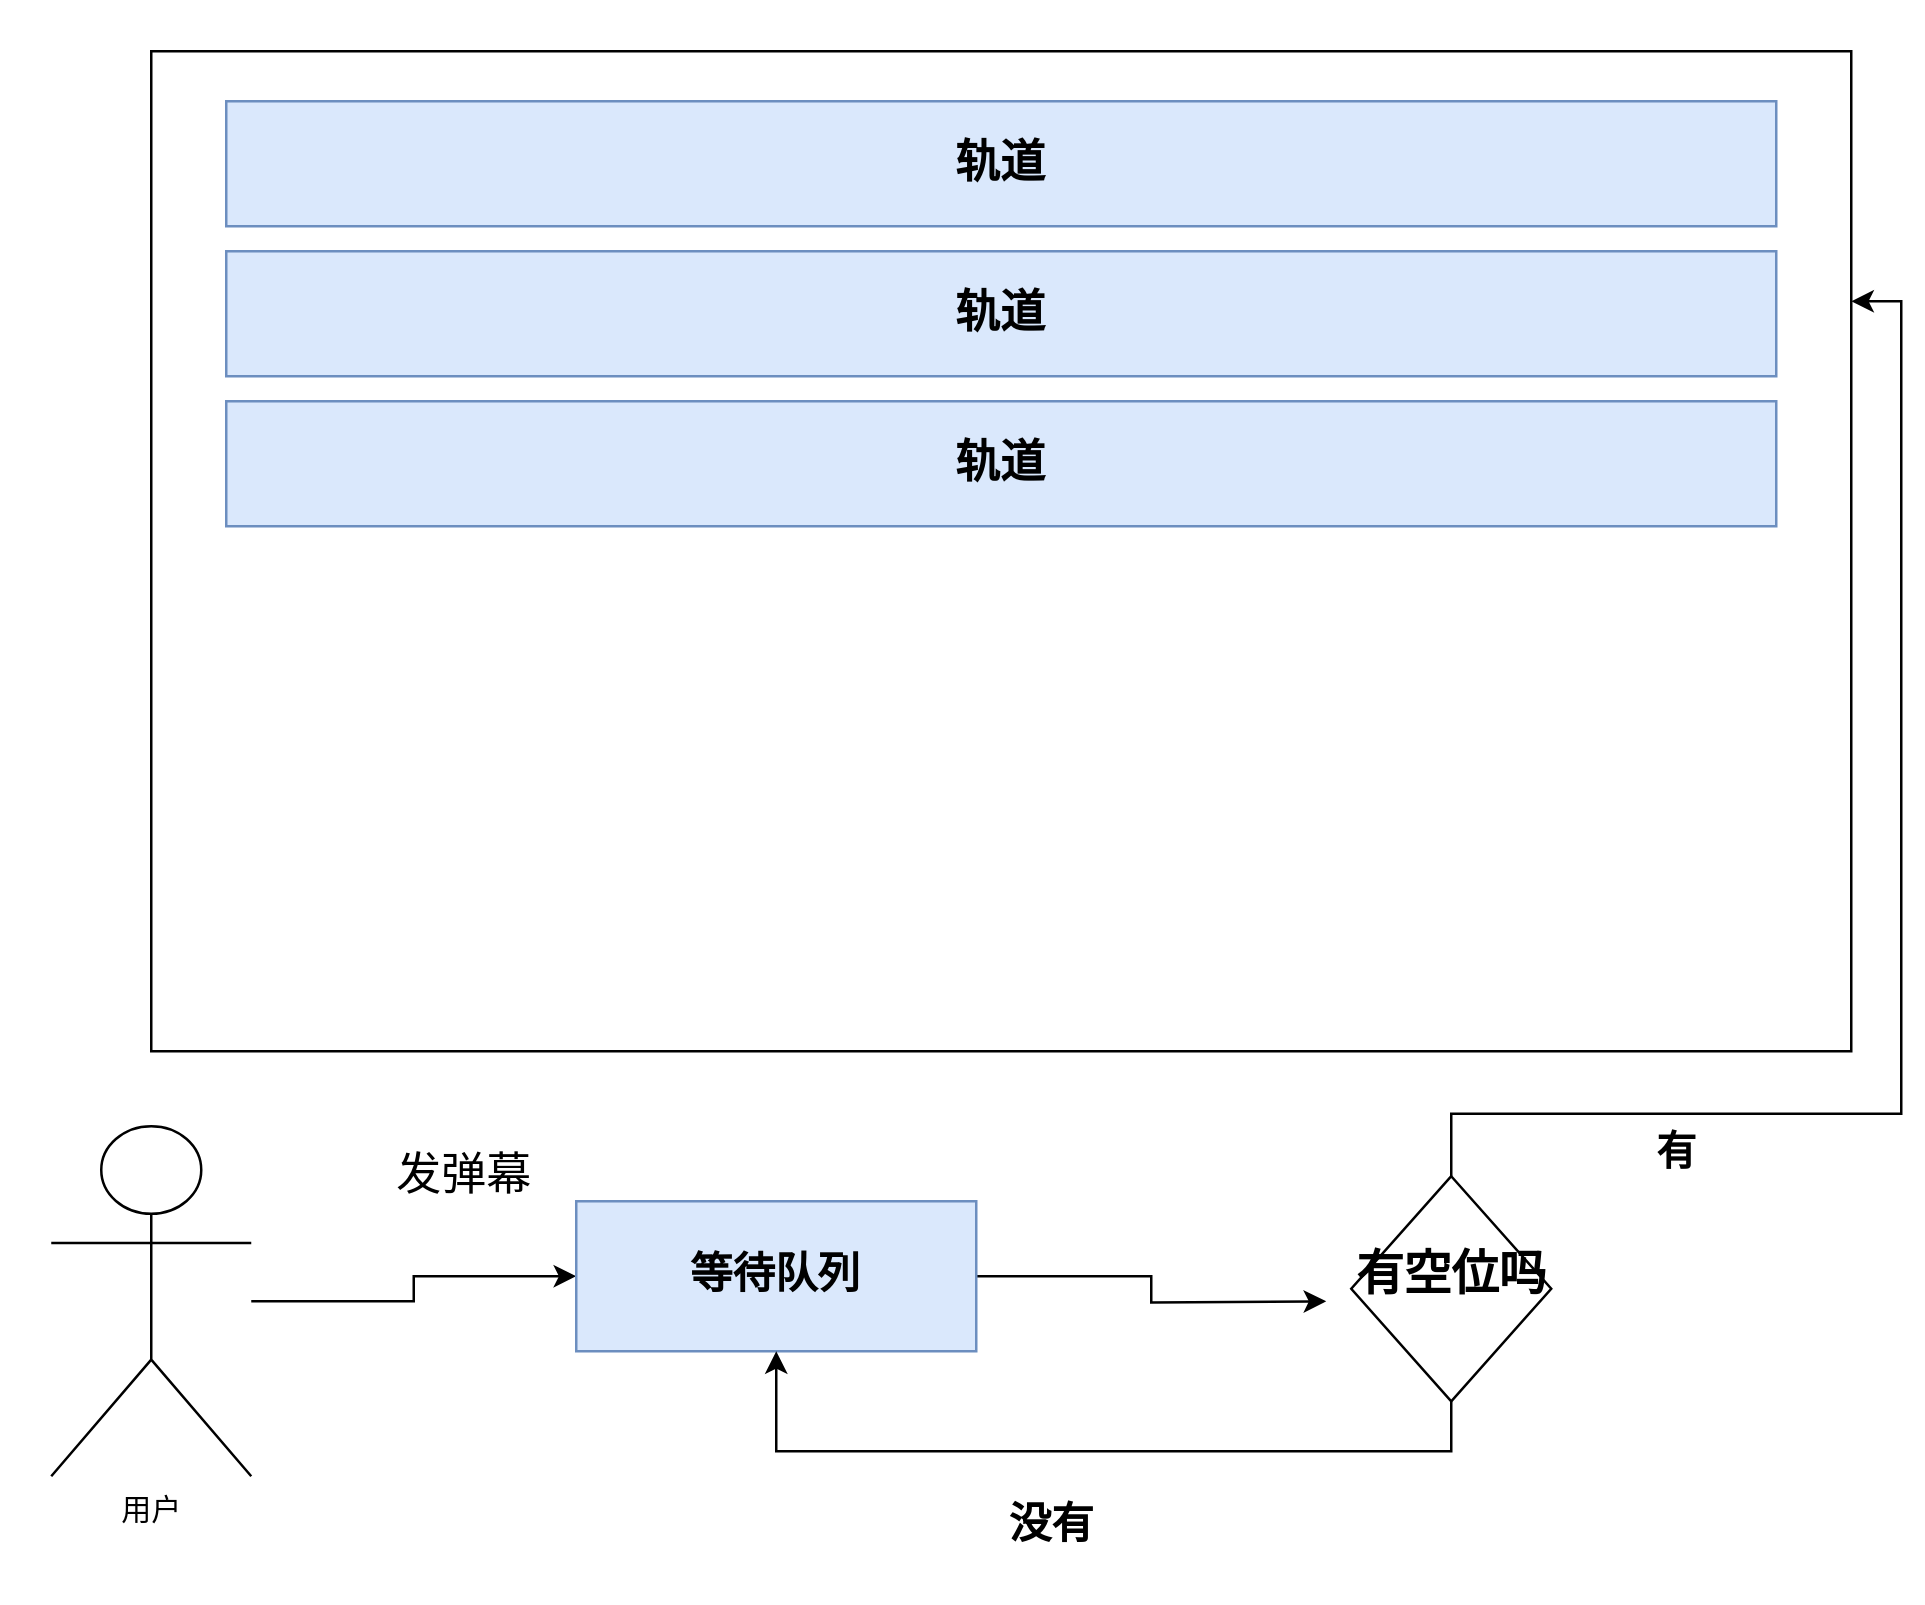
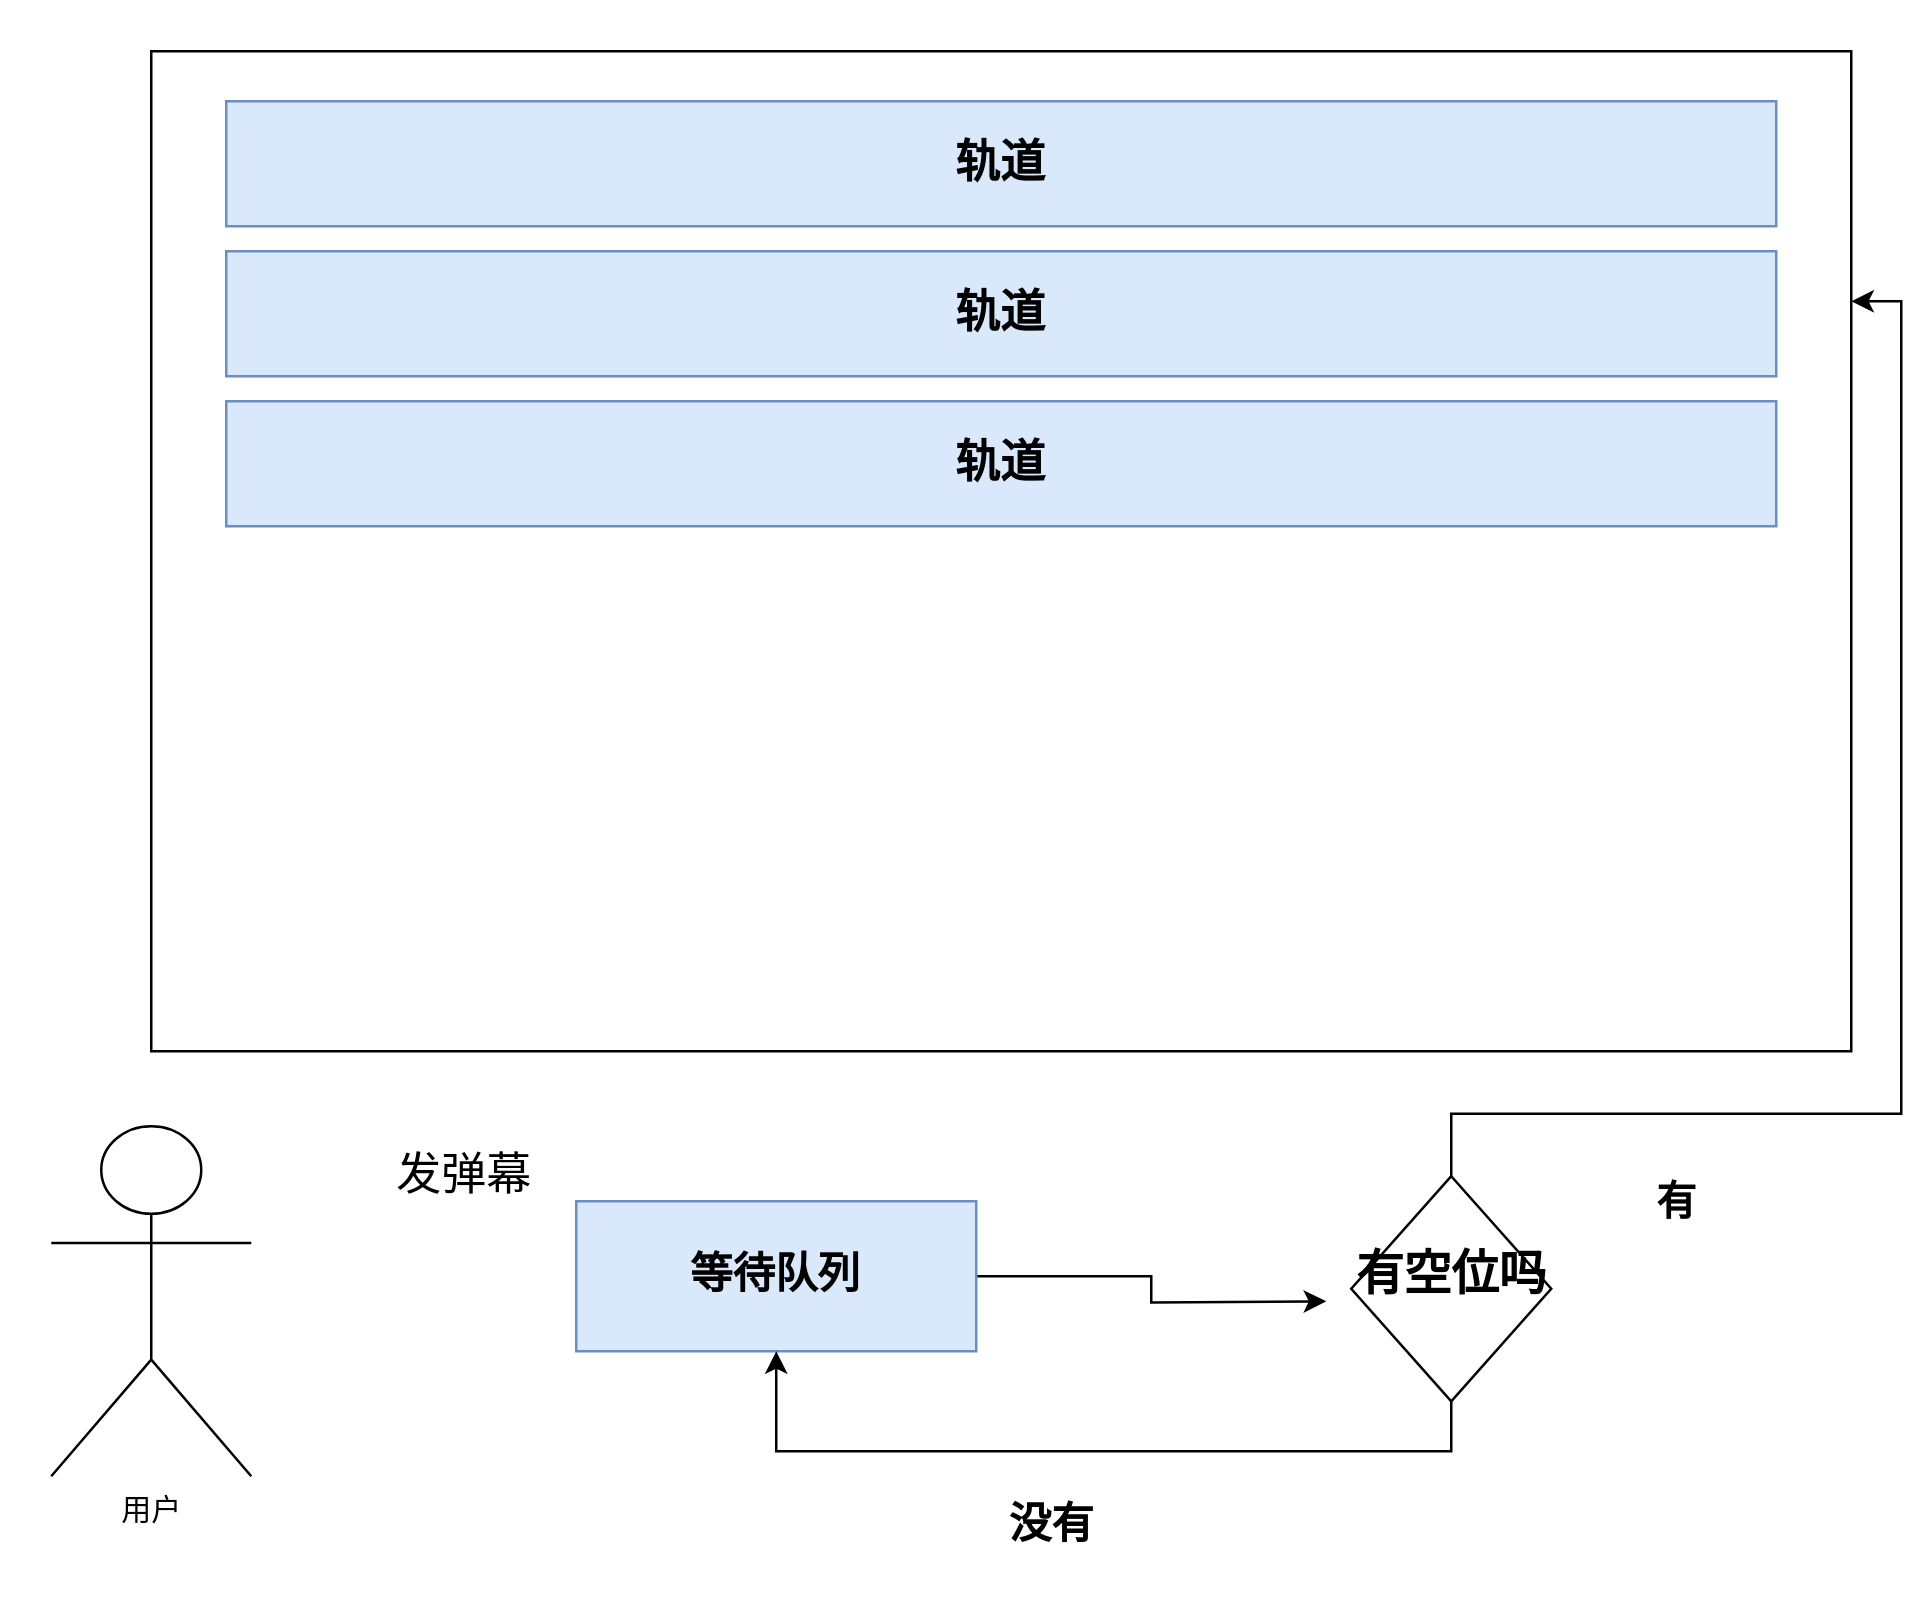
node "有": moved (1676, 1151) -> (1676, 1201)
edge "用户" -> "等待队列": removed
